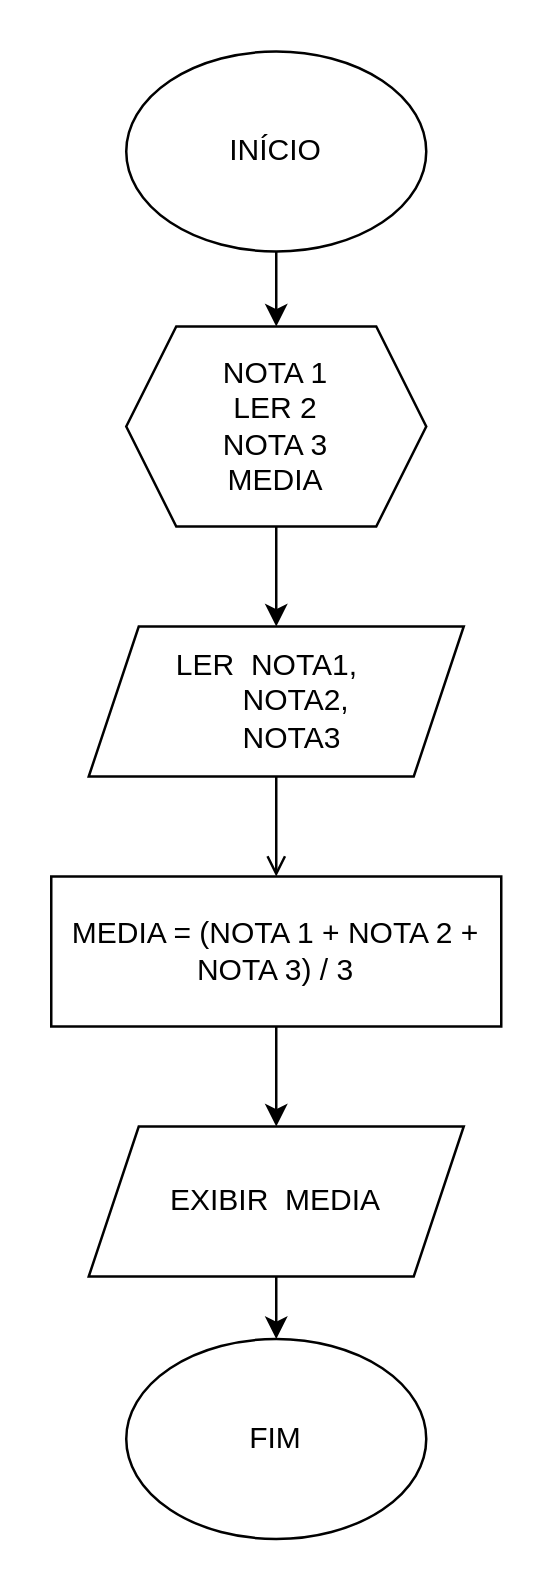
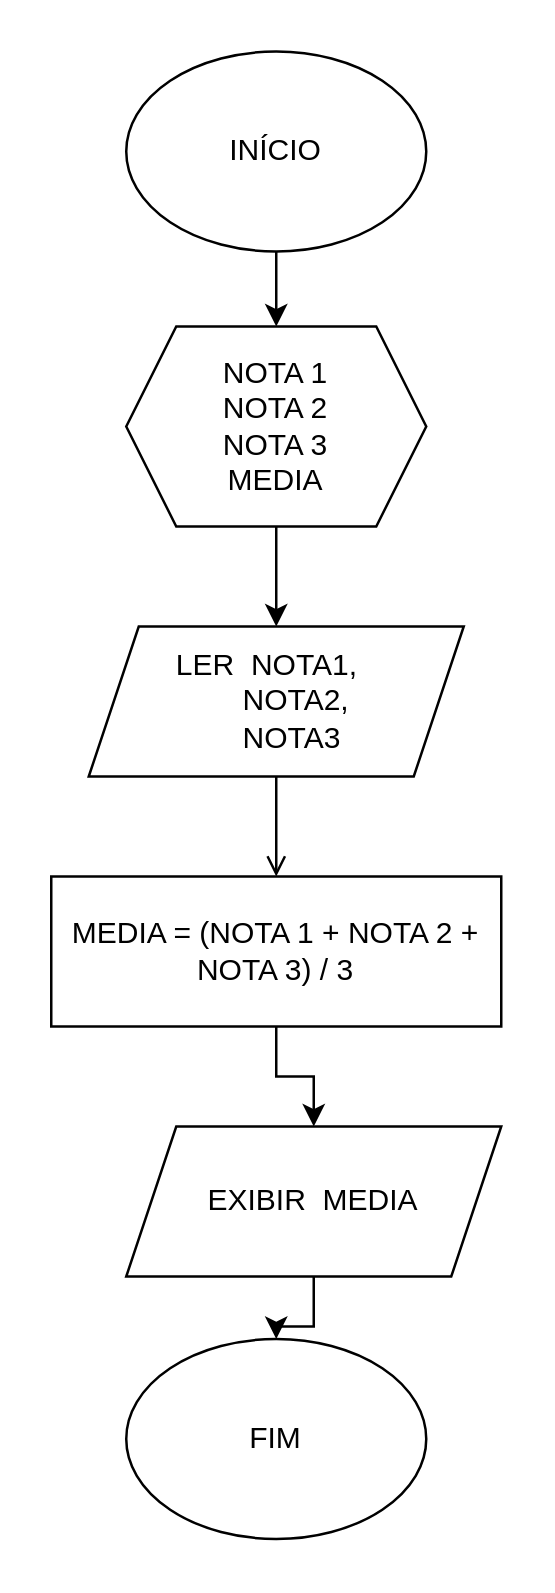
node "NOTA 1 LER 2 NOTA 3 MEDIA": label "NOTA 1 LER 2 NOTA 3 MEDIA" -> "NOTA 1 NOTA 2 NOTA 3 MEDIA"
node "EXIBIR MEDIA": moved (276, 1201) -> (314, 1201)
